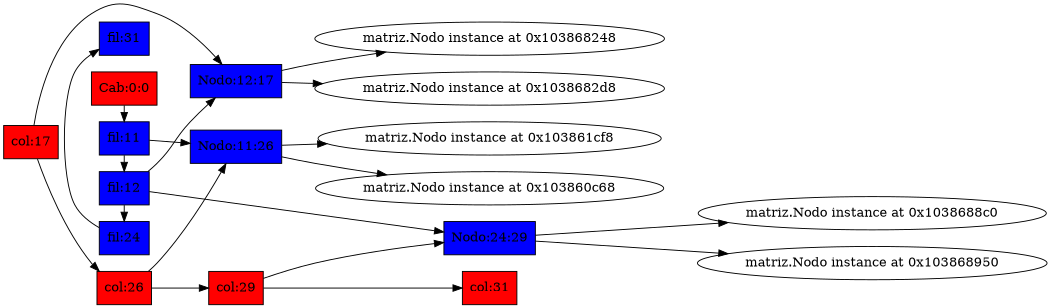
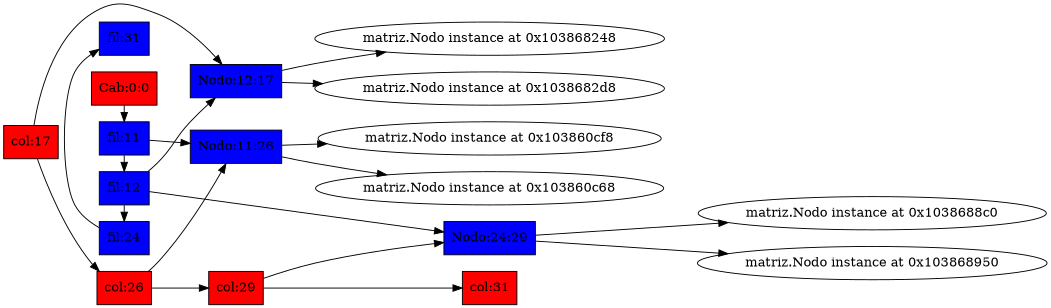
node "matriz.Nodo instance at 0x103861cf8": label "matriz.Nodo instance at 0x103861cf8" -> "matriz.Nodo instance at 0x103860cf8"
